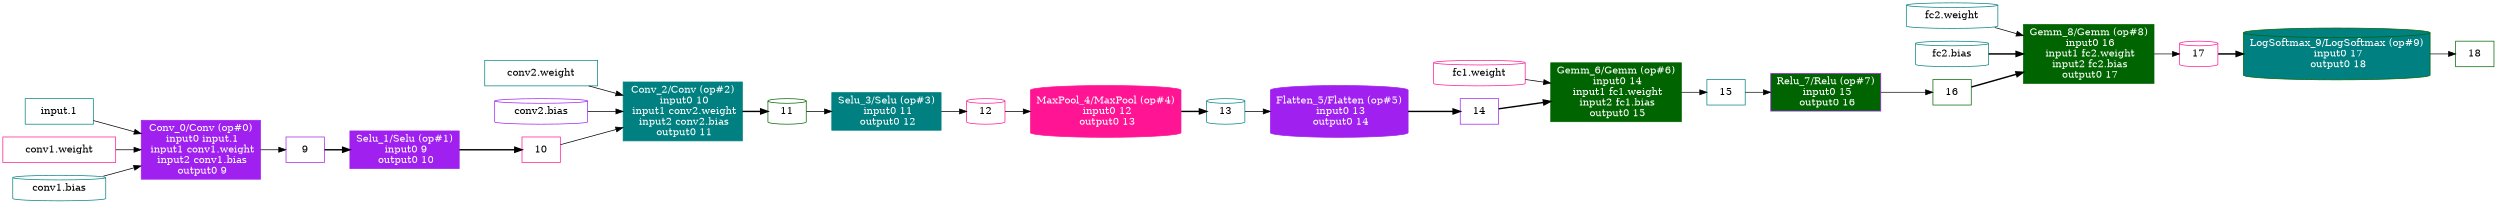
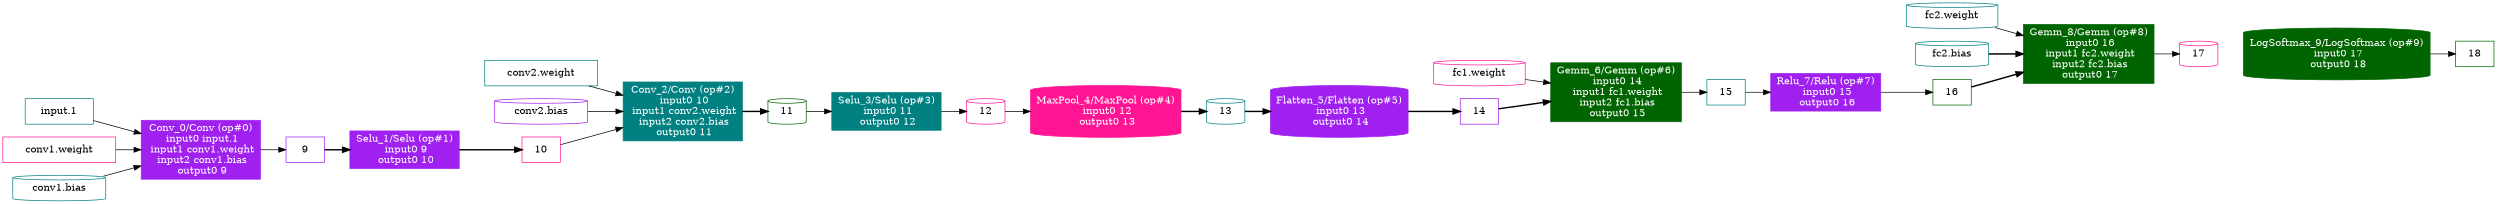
edge "17" -> "LogSoftmax_9/LogSoftmax (op#9) input0 17 output0 18": removed
node "LogSoftmax_9/LogSoftmax (op#9) input0 17 output0 18": fillcolor teal -> darkgreen
node "Relu_7/Relu (op#7) input0 15 output0 16": fillcolor darkgreen -> purple
edge "13" -> "Flatten_5/Flatten (op#5) input0 13 output0 14": style solid -> bold
